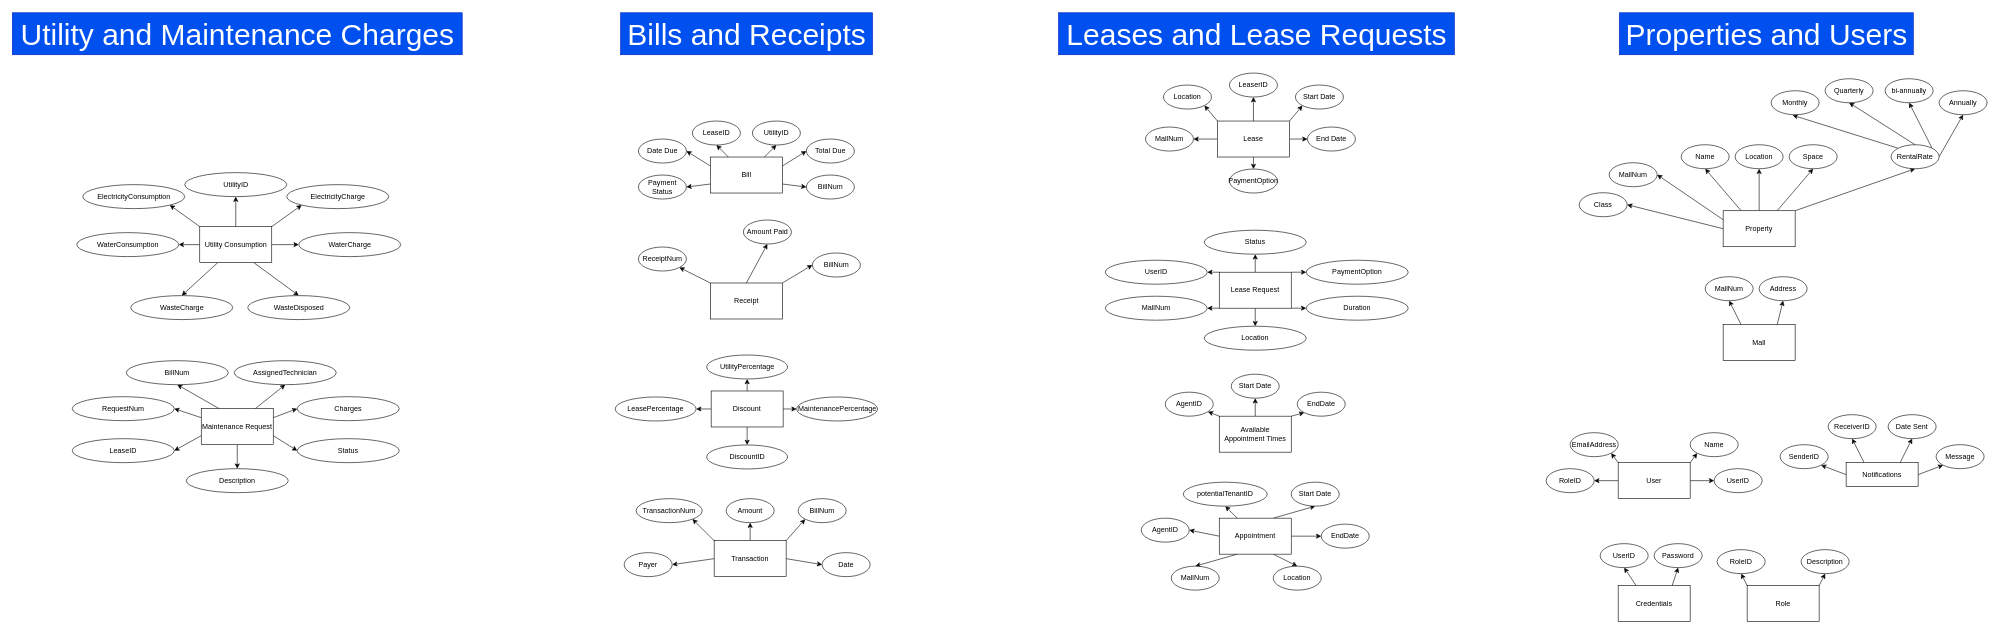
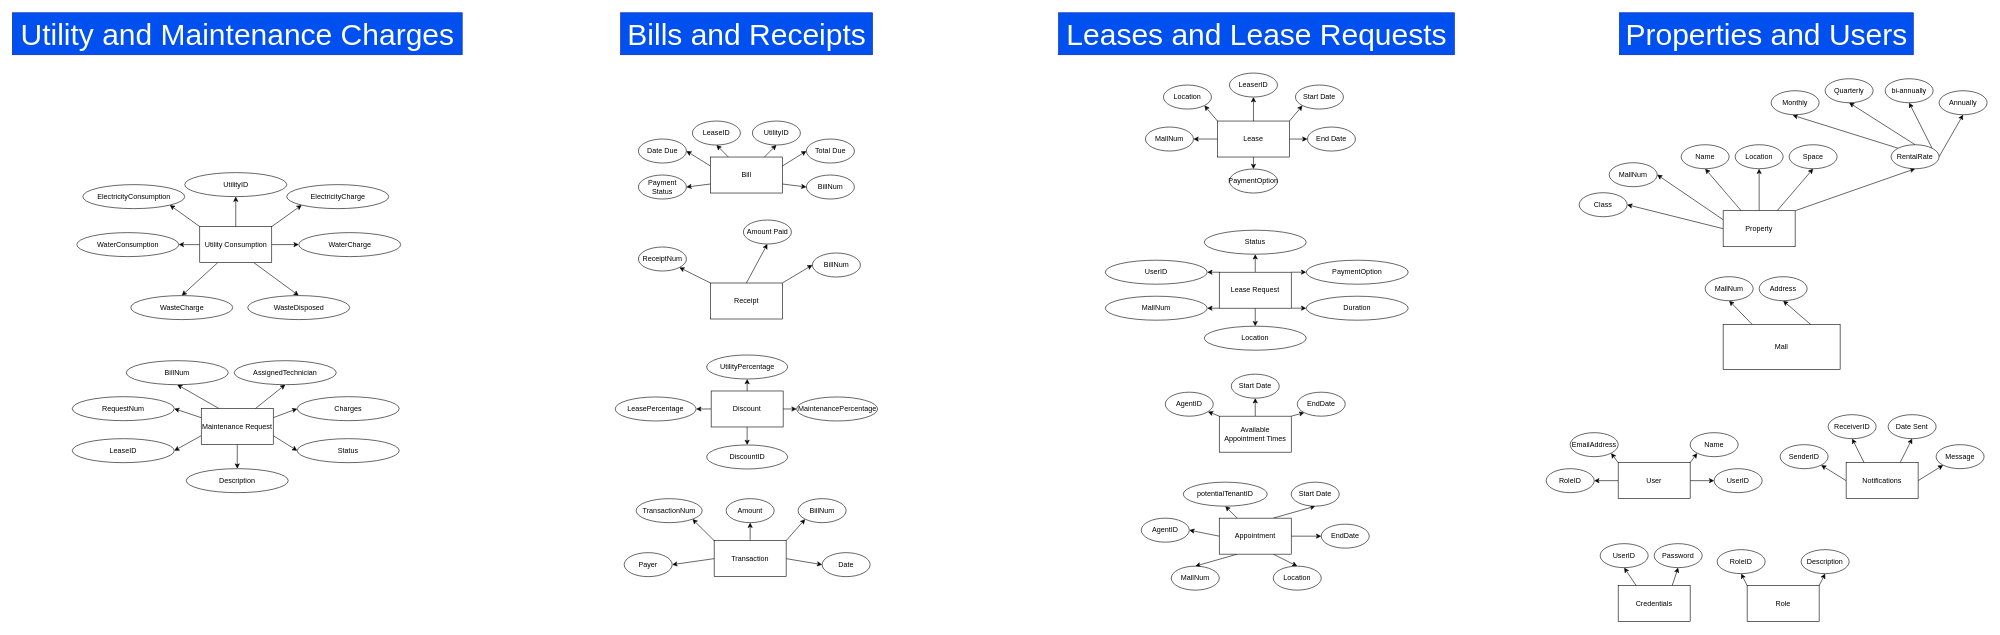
node "Mall": size 72x36 -> 117x45
node "Notifications": size 72x24 -> 72x36
